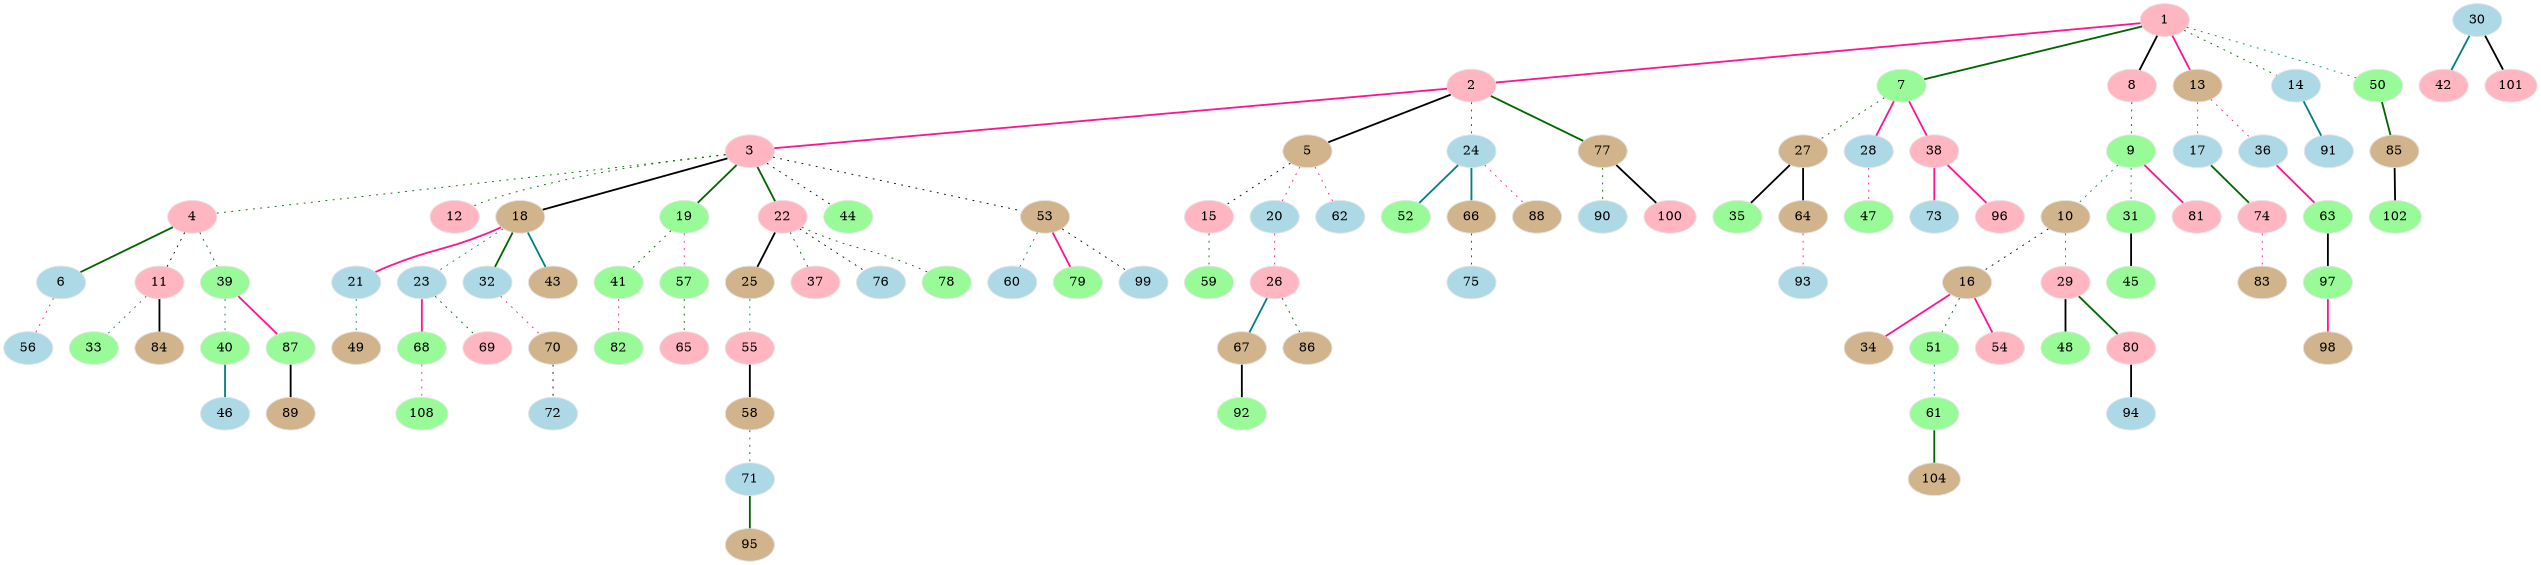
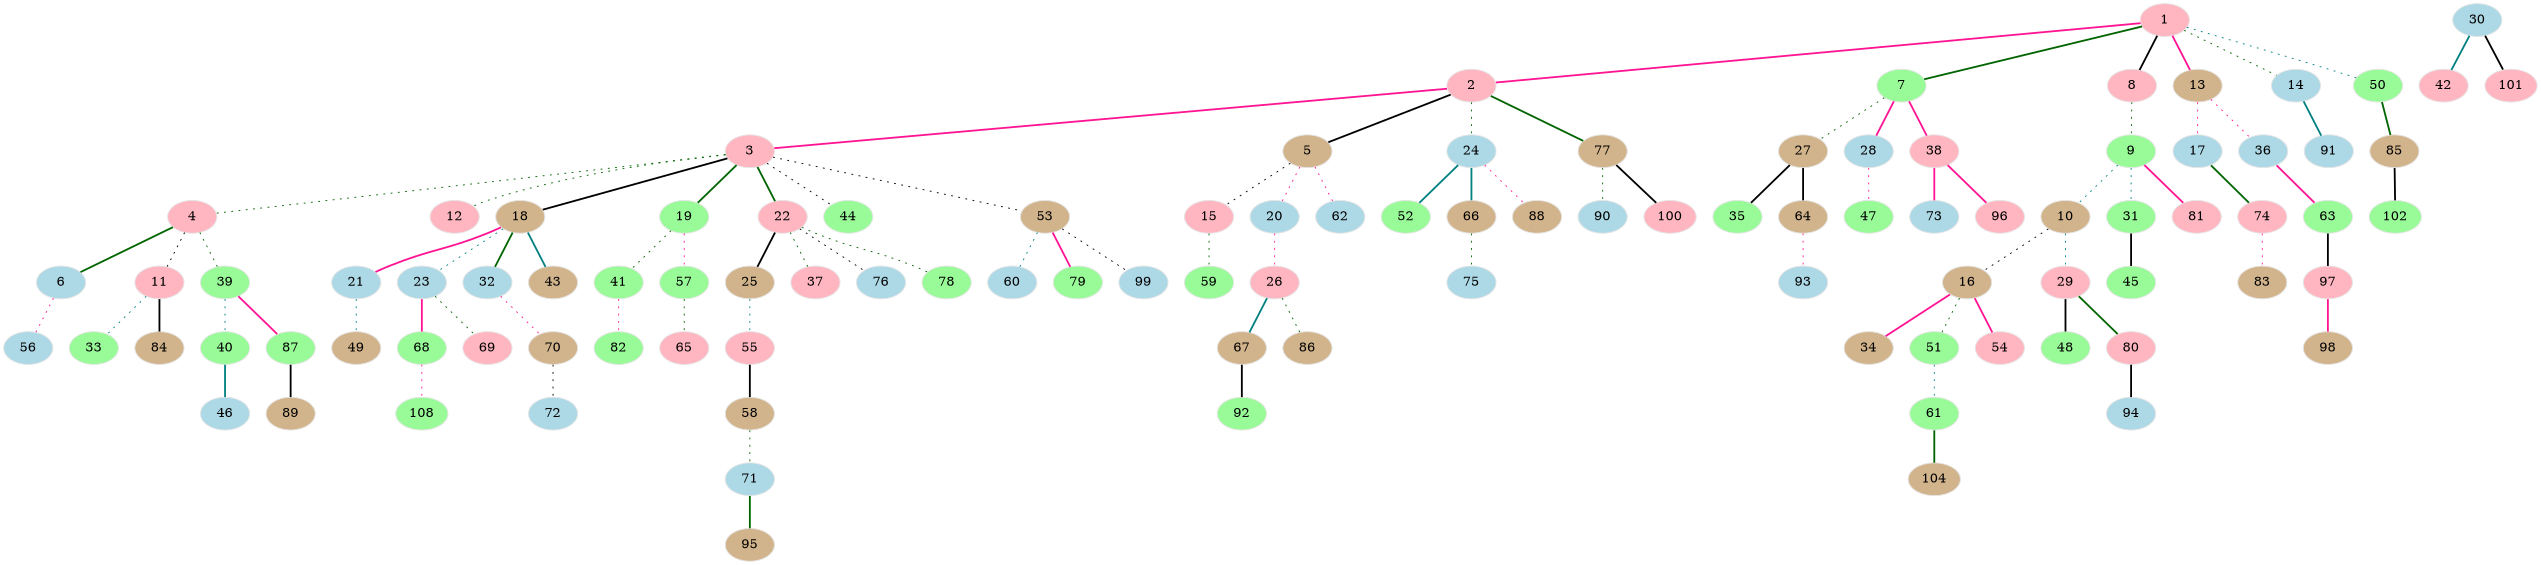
node "97": fillcolor palegreen -> lightpink
